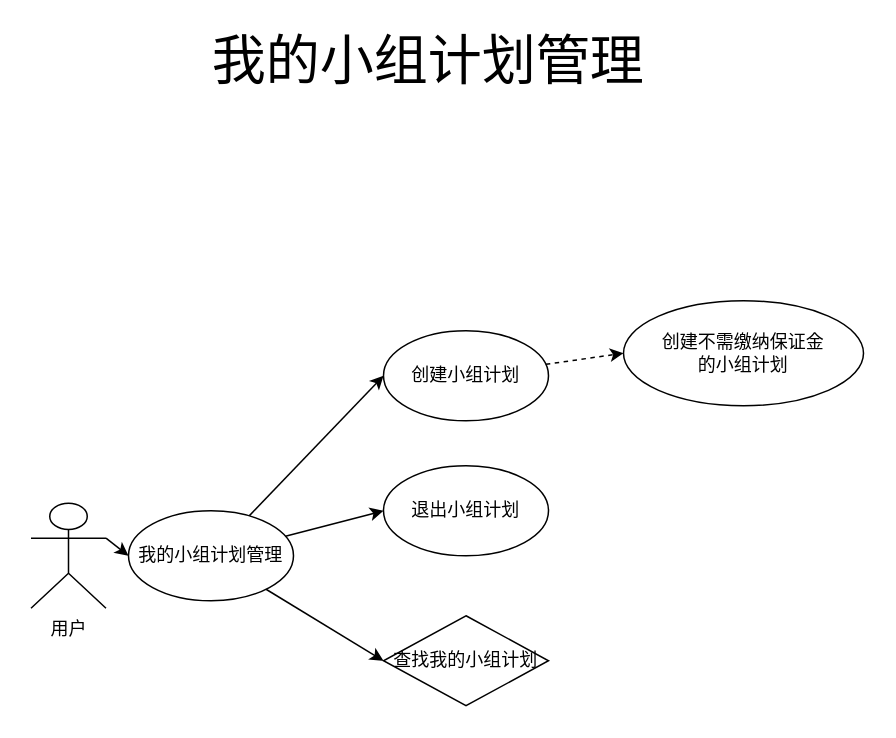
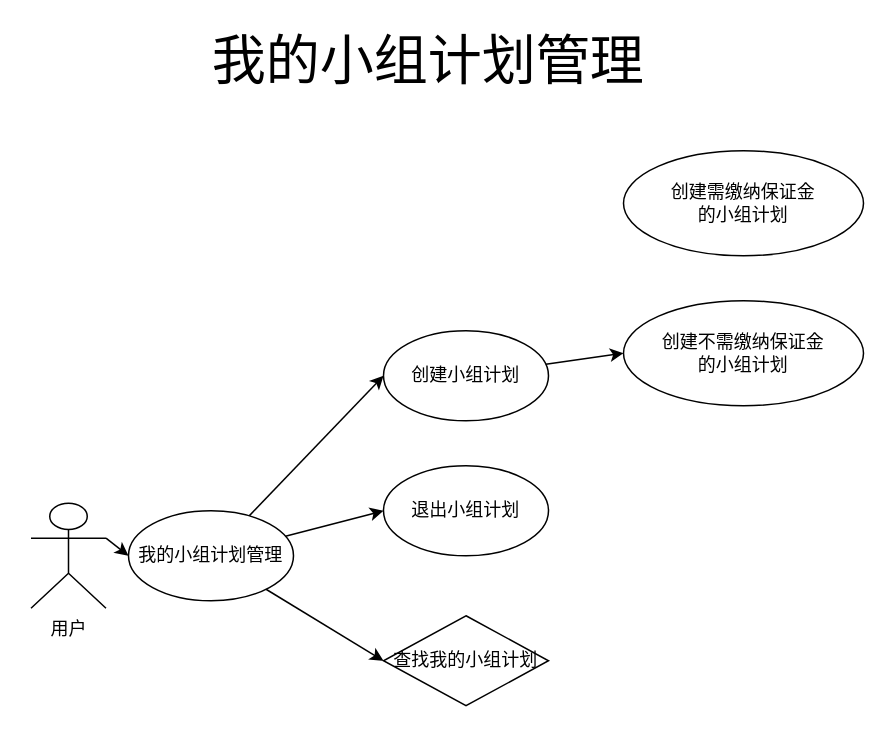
node "创建需缴纳保证金 的小组计划": added
edge "创建小组计划" -> "创建不需缴纳保证金 的小组计划": style dashed -> solid
